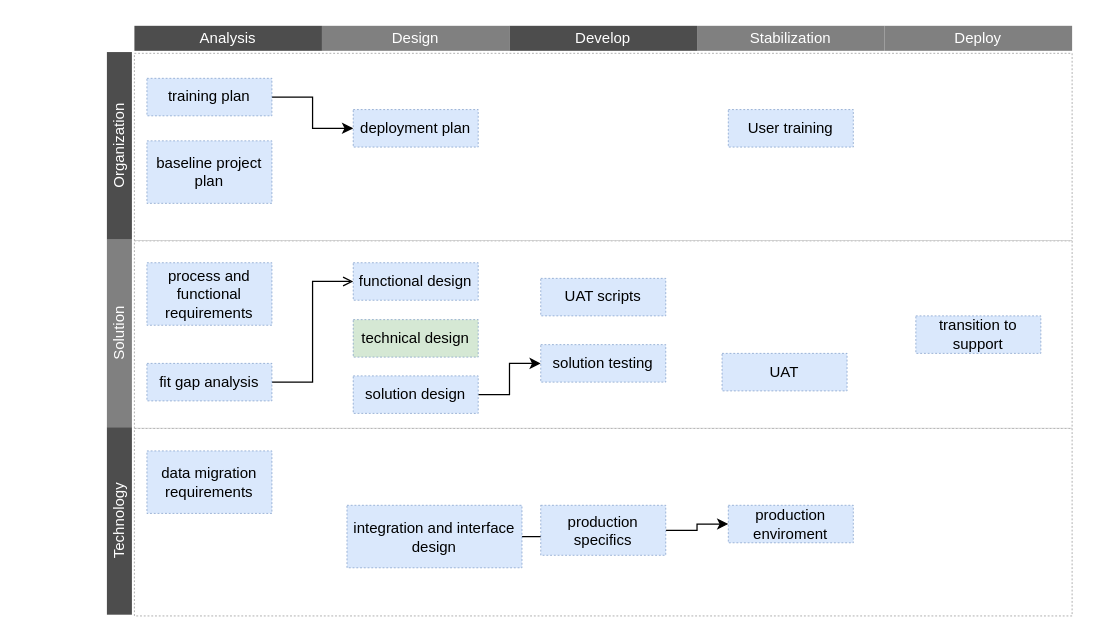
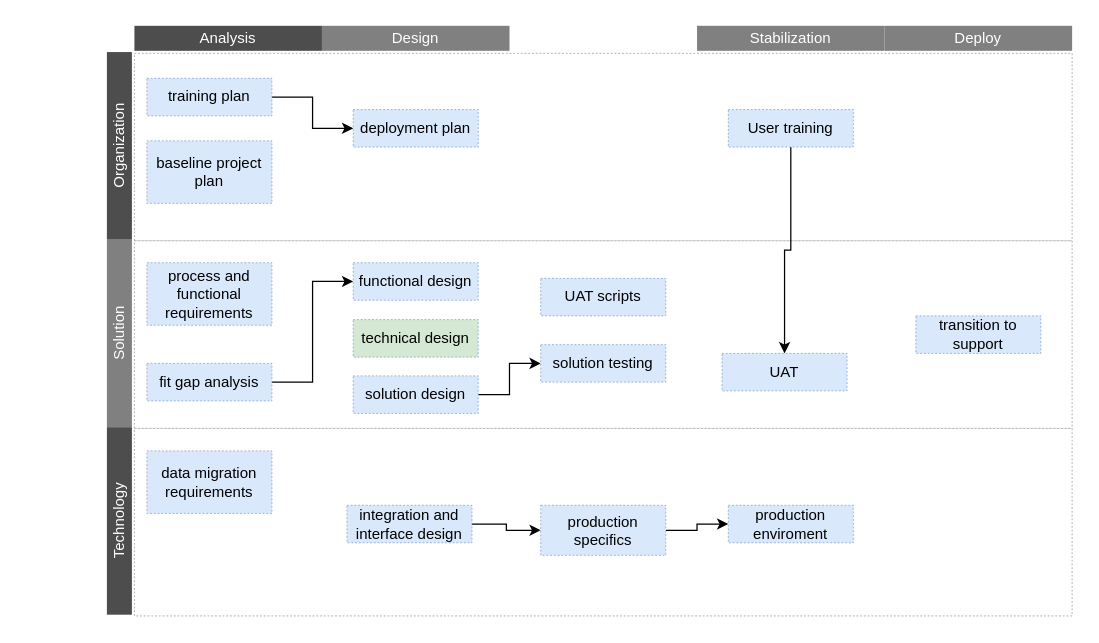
node "Develop": removed
edge "User training" -> "UAT": added
edge "fit gap analysis" -> "functional design": arrowhead open -> classic
node "integration and interface design": size 175x63 -> 125x38
